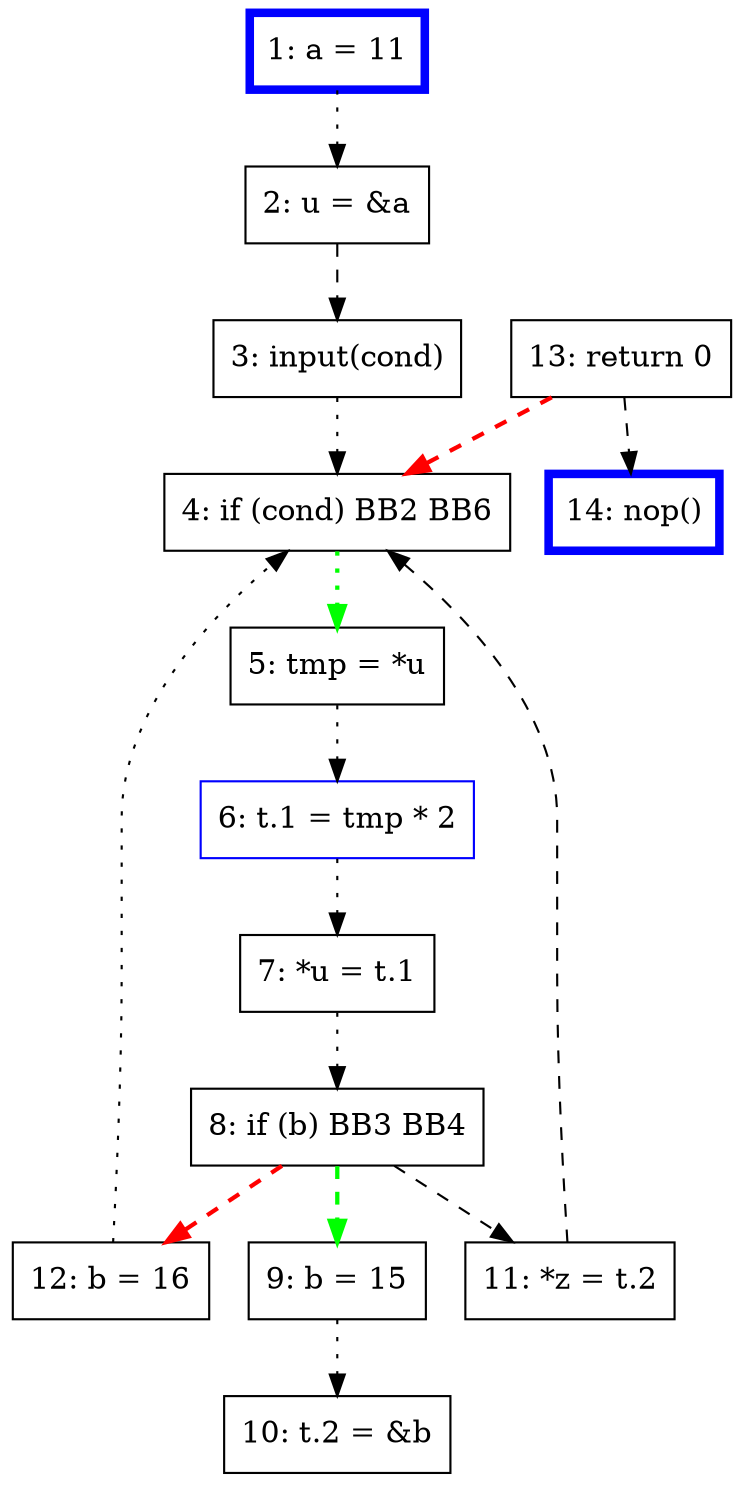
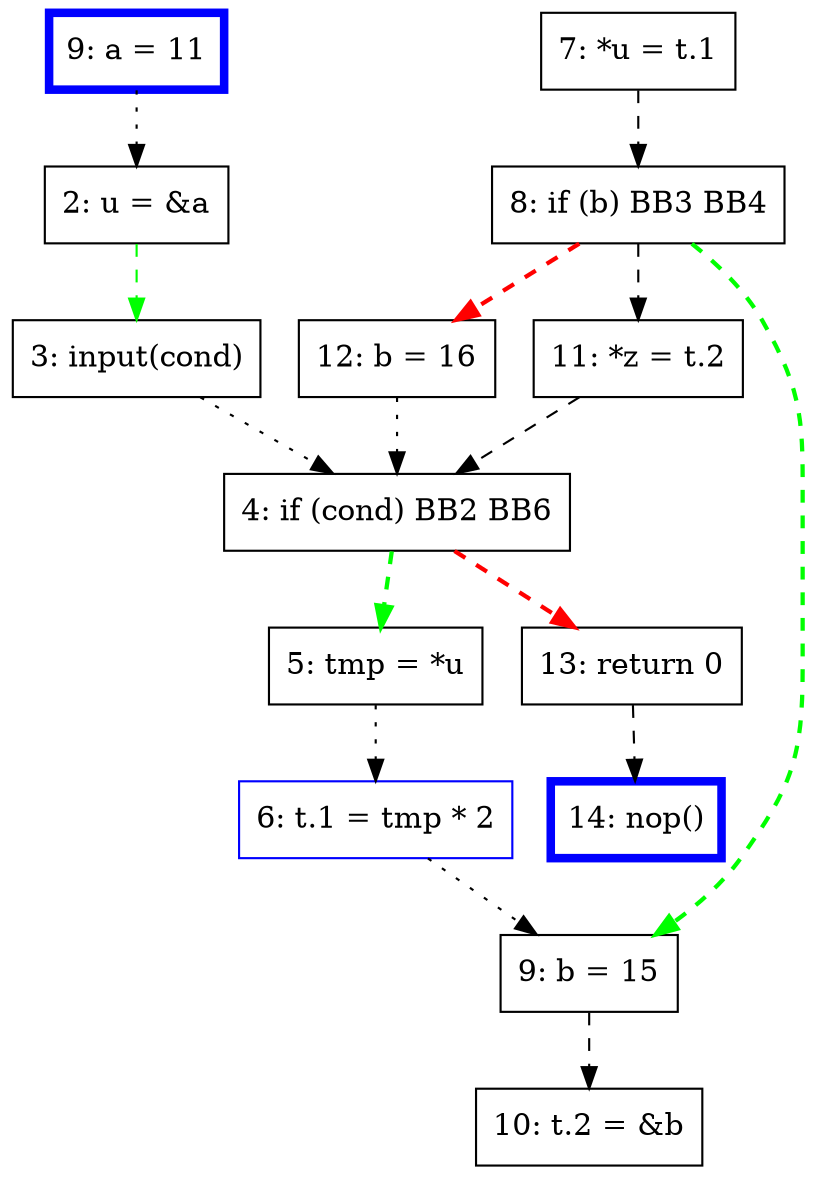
node "1: a = 11": label "1: a = 11" -> "9: a = 11"
edge "2: u = &a" -> "3: input(cond)": color black -> green
edge "13: return 0" -> "4: if (cond) BB2 BB6": reversed
edge "4: if (cond) BB2 BB6" -> "5: tmp = *u": style dotted -> dashed
edge "6: t.1 = tmp * 2" -> "7: *u = t.1": now "6: t.1 = tmp * 2" -> "9: b = 15"
edge "7: *u = t.1" -> "8: if (b) BB3 BB4": style dotted -> dashed
edge "9: b = 15" -> "10: t.2 = &b": style dotted -> dashed
